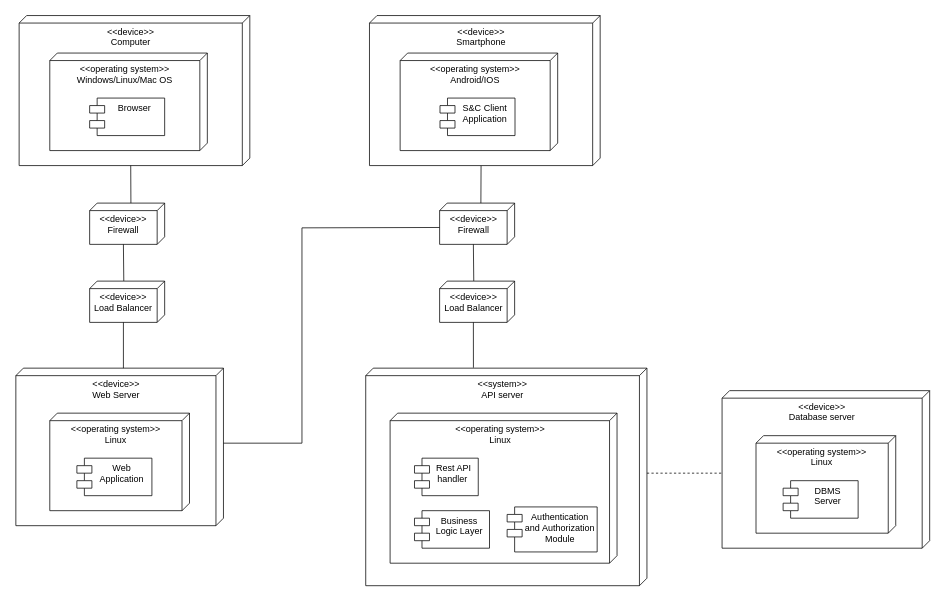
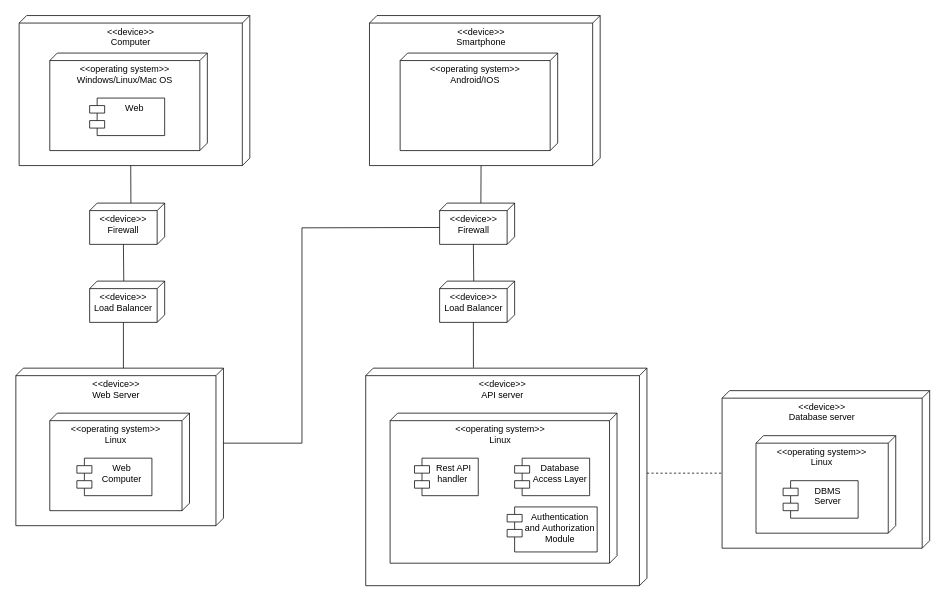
node "Browser": label "Browser" -> "Web"
node "S&C Client Application": removed
node "<<system>> API server": label "<<system>> API server" -> "<<device>> API server"
node "Web Application": label "Web Application" -> "Web Computer"
node "Database Access Layer": added
node "Business Logic Layer": removed
